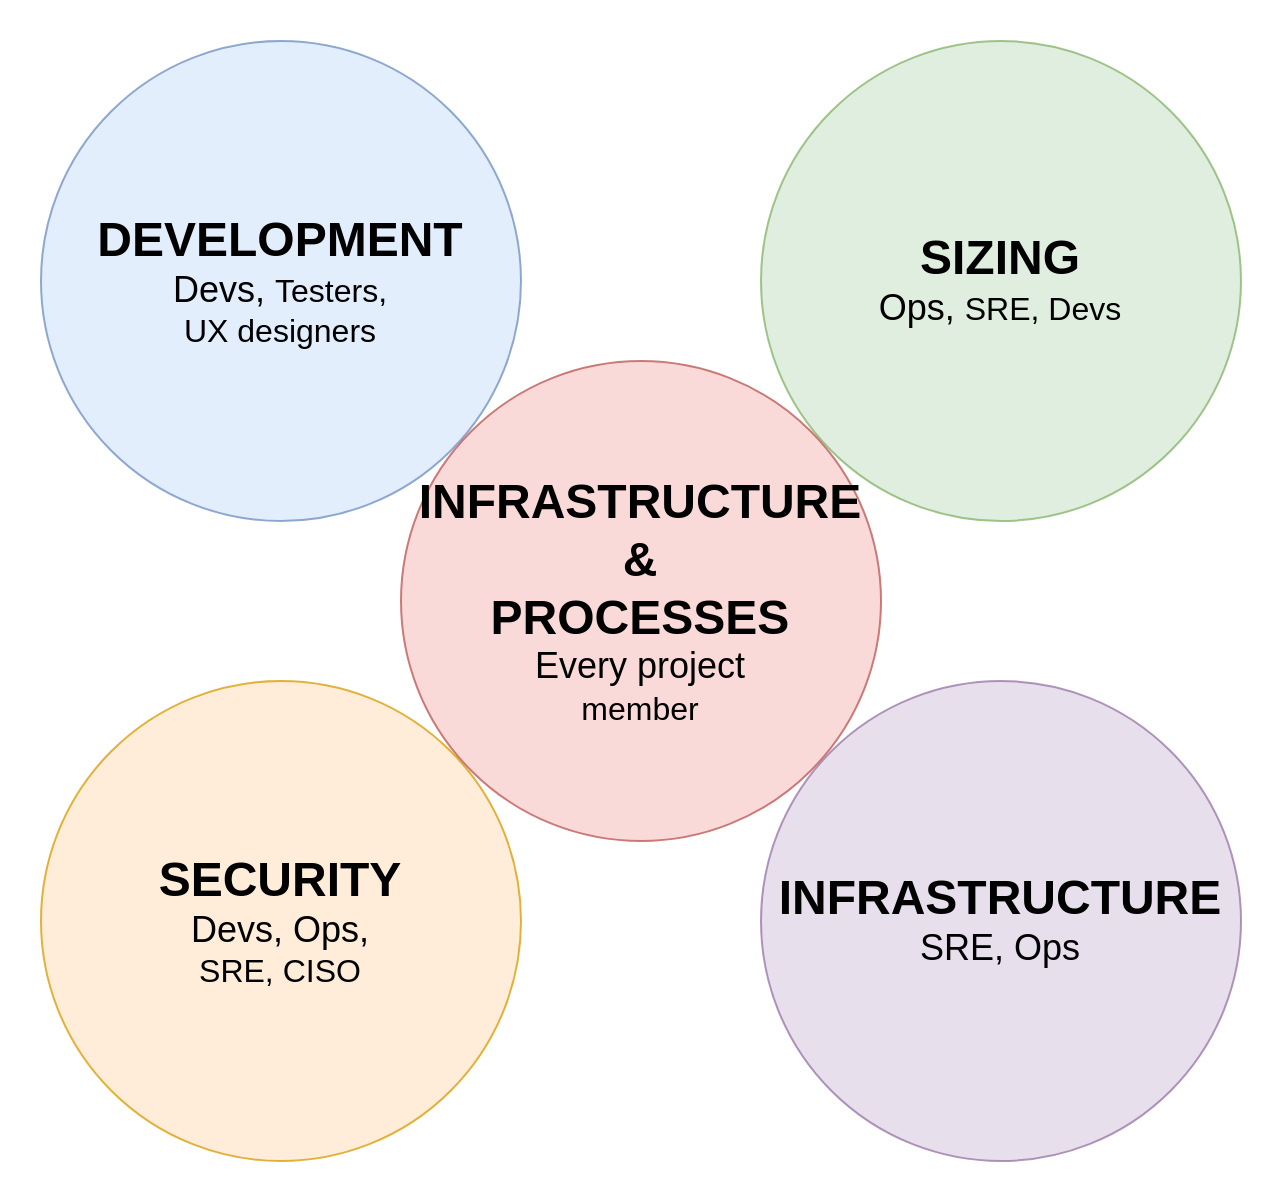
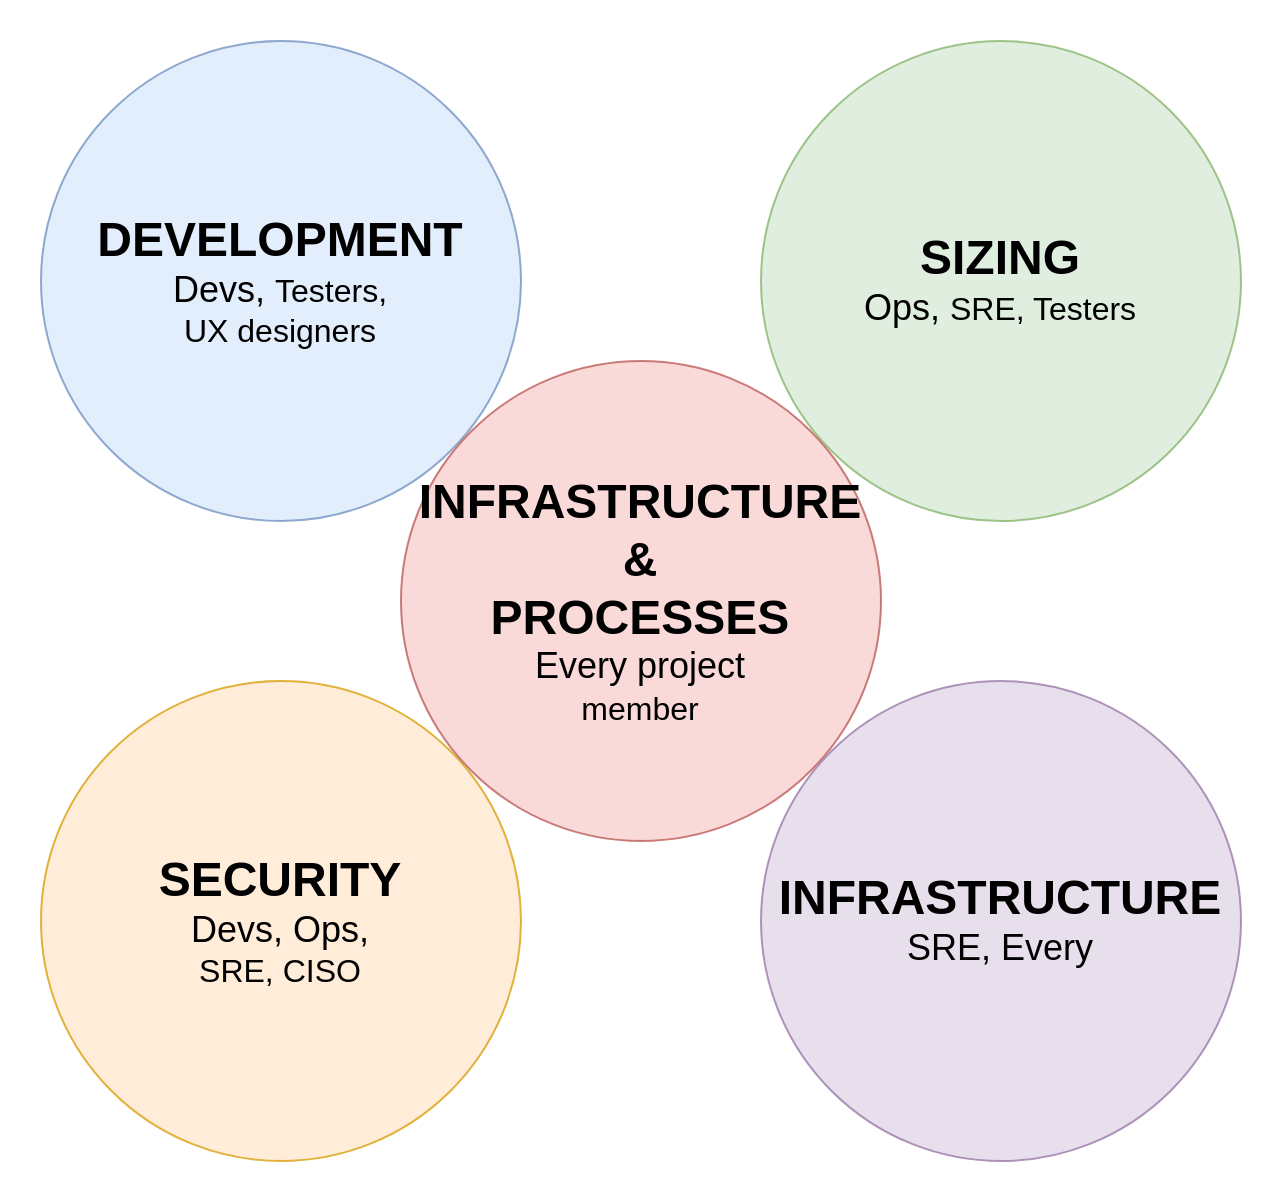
node "SIZING Ops, SRE, Devs": label "SIZING Ops, SRE, Devs" -> "SIZING Ops, SRE, Testers"
node "INFRASTRUCTURE SRE, Ops": label "INFRASTRUCTURE SRE, Ops" -> "INFRASTRUCTURE SRE, Every"
